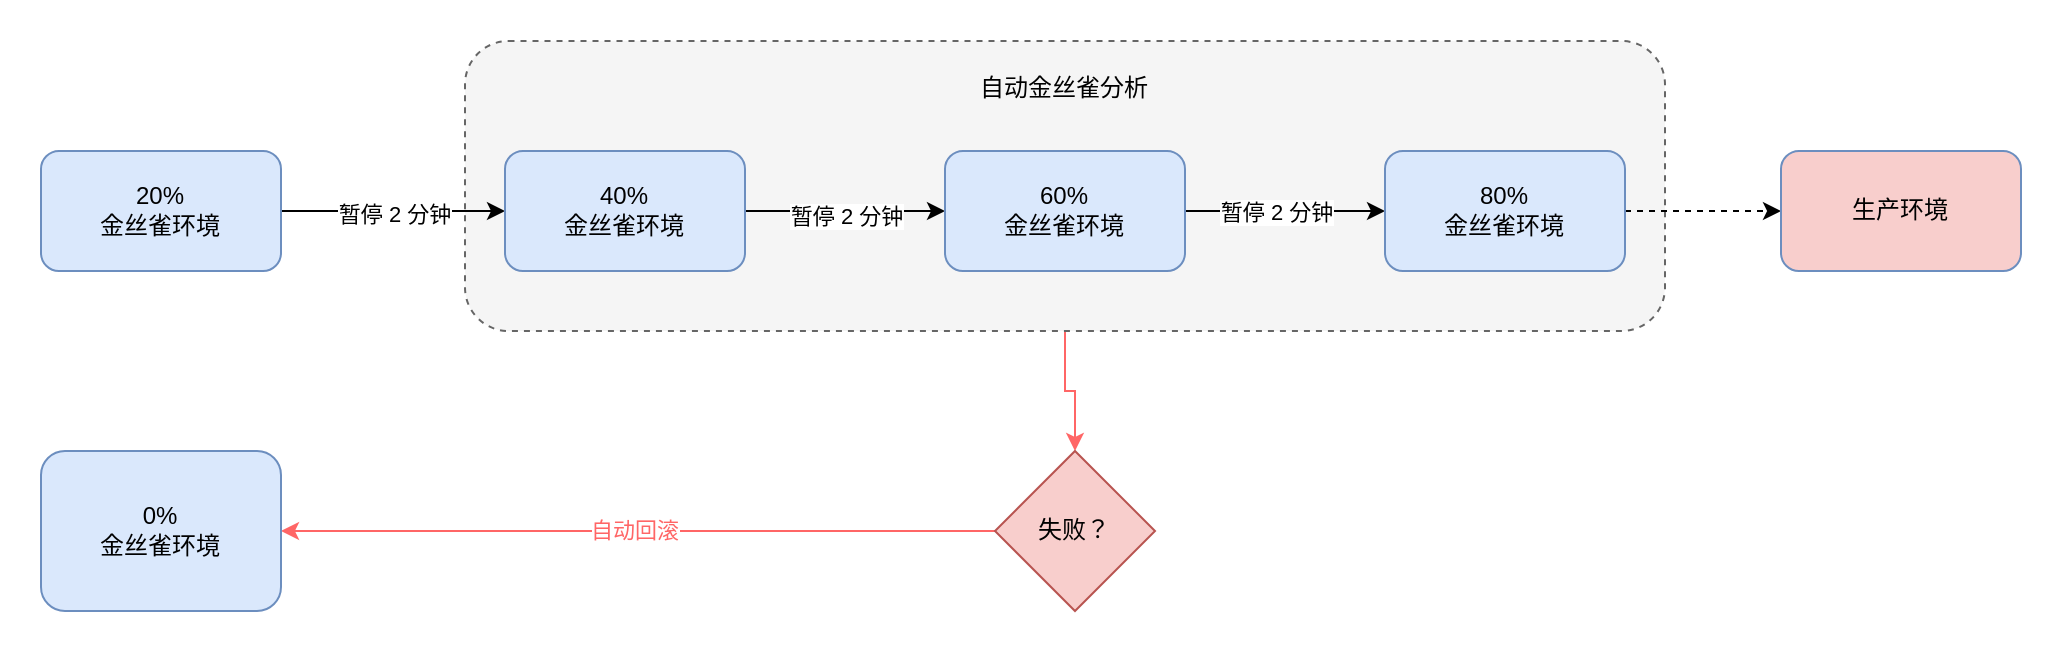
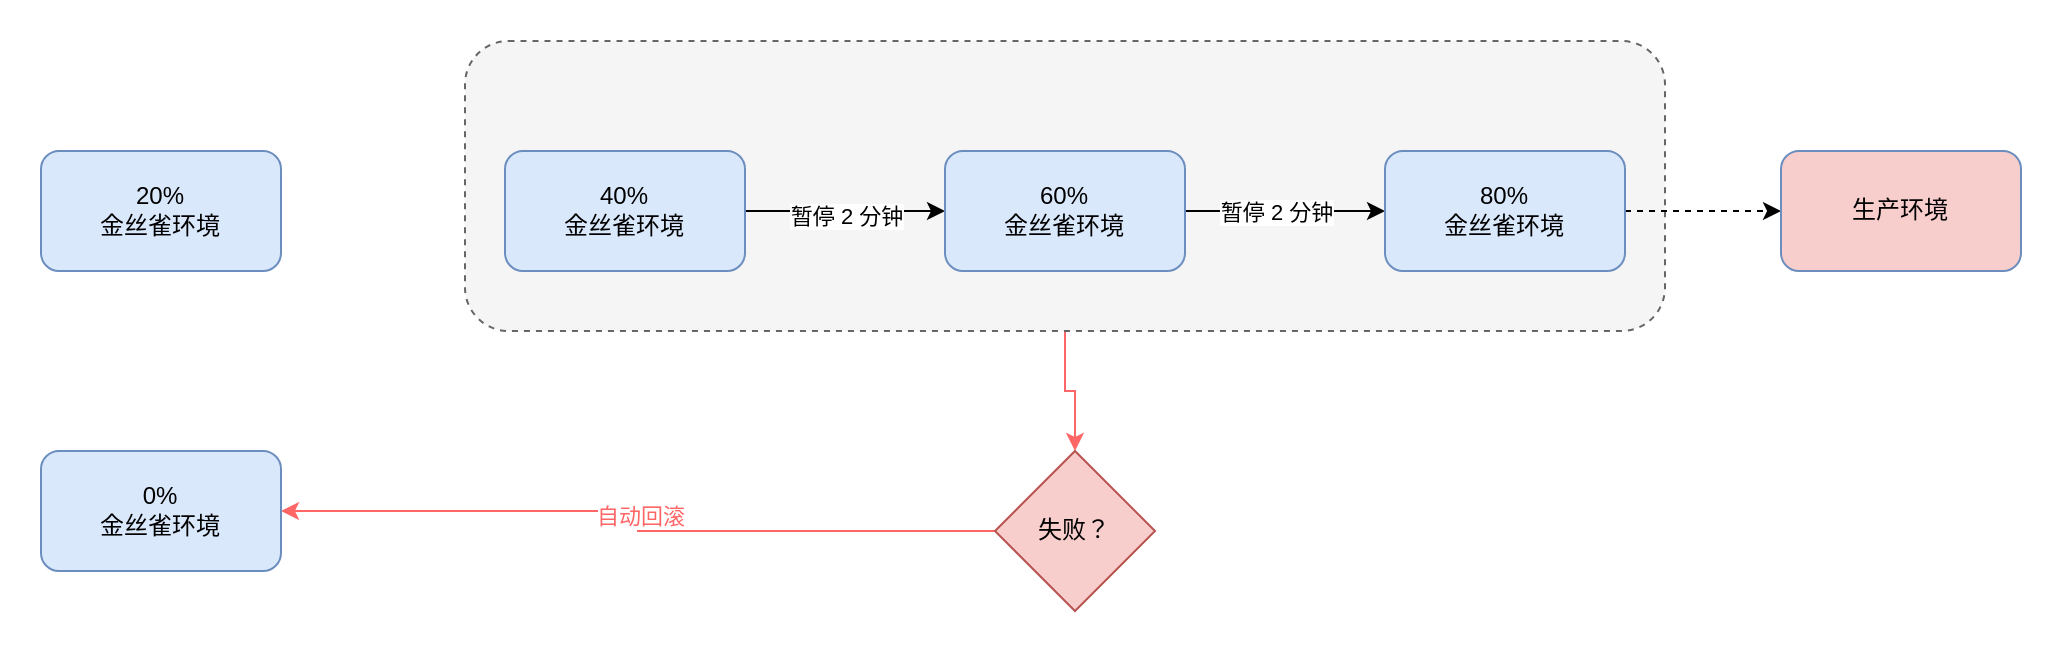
node "自动金丝雀分析": removed
edge "20% 金丝雀环境" -> "40% 金丝雀环境": removed, label "暂停 2 分钟"
node "0% 金丝雀环境": size 240x160 -> 240x120
